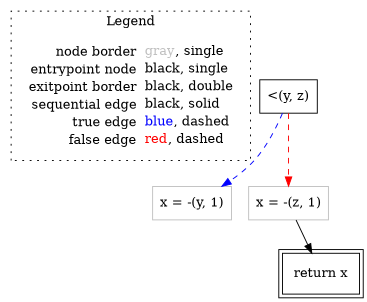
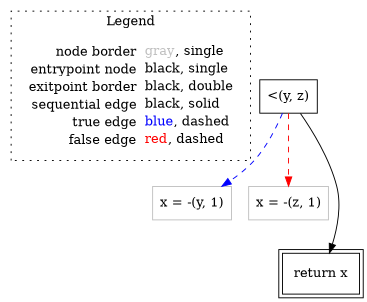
edge "x = -(z, 1)" -> "return x": now "<(y, z)" -> "return x"
